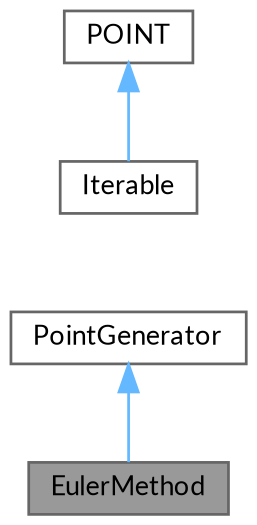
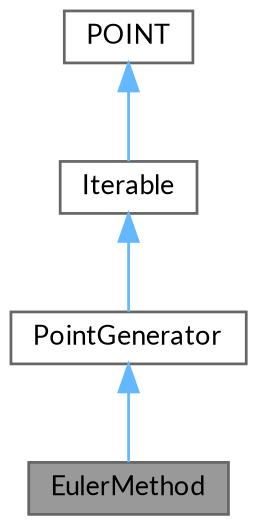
edge "PointGenerator" -> "Iterable": added
